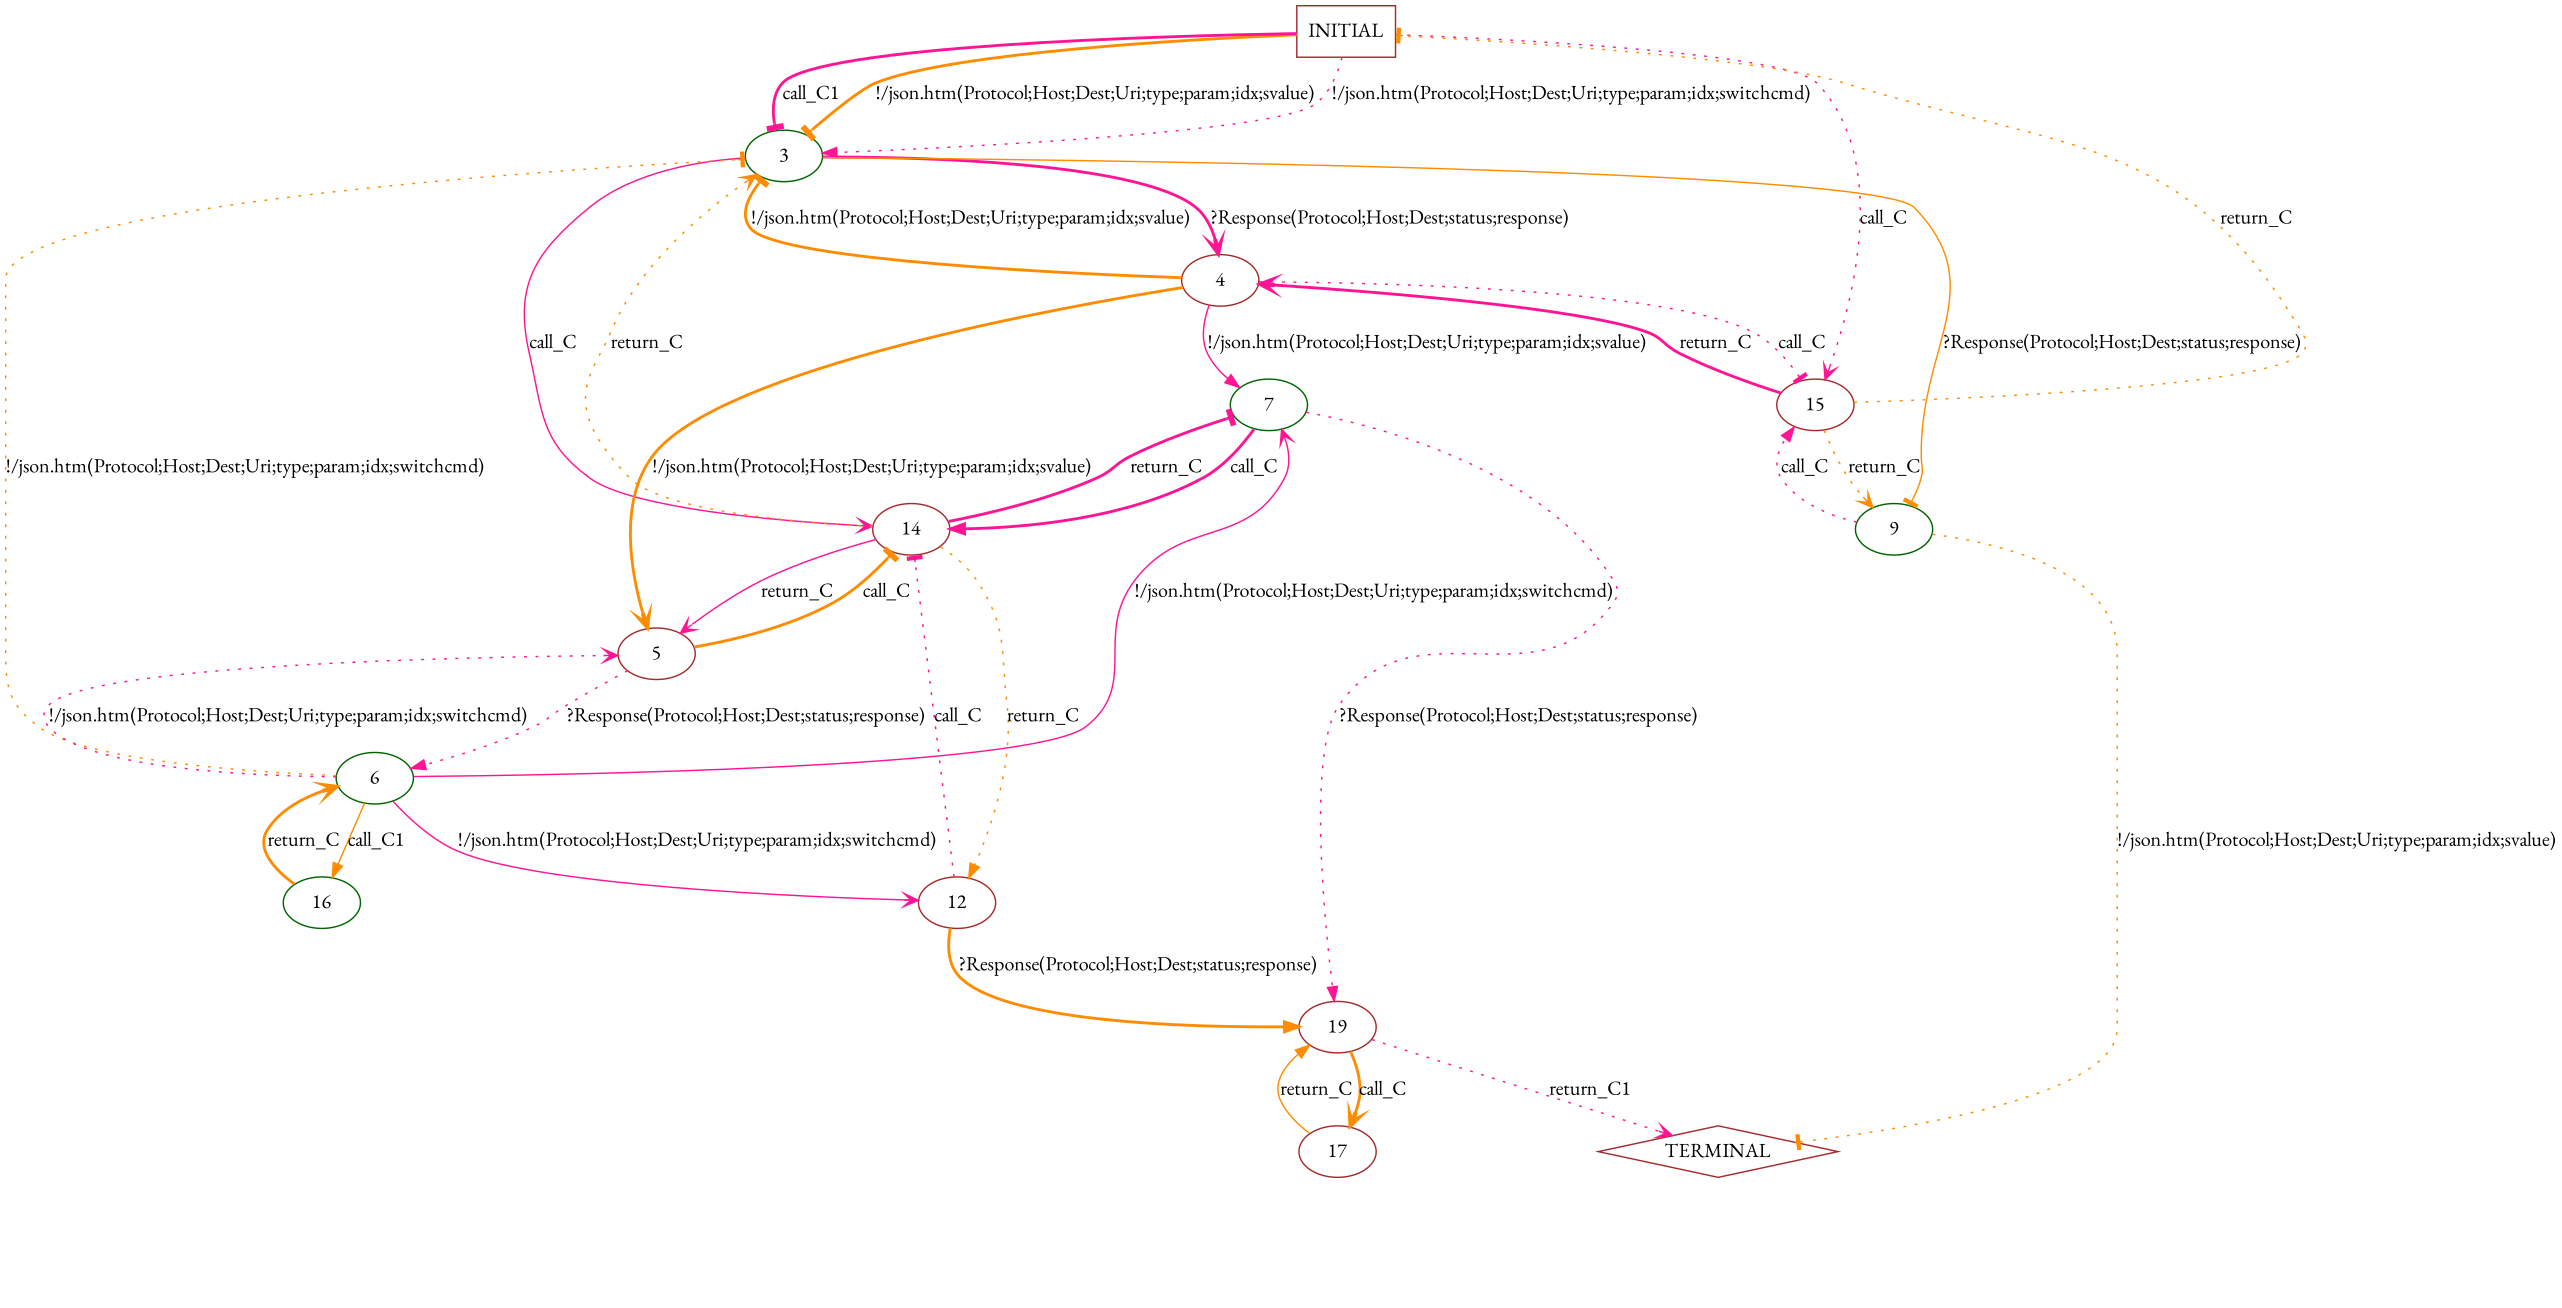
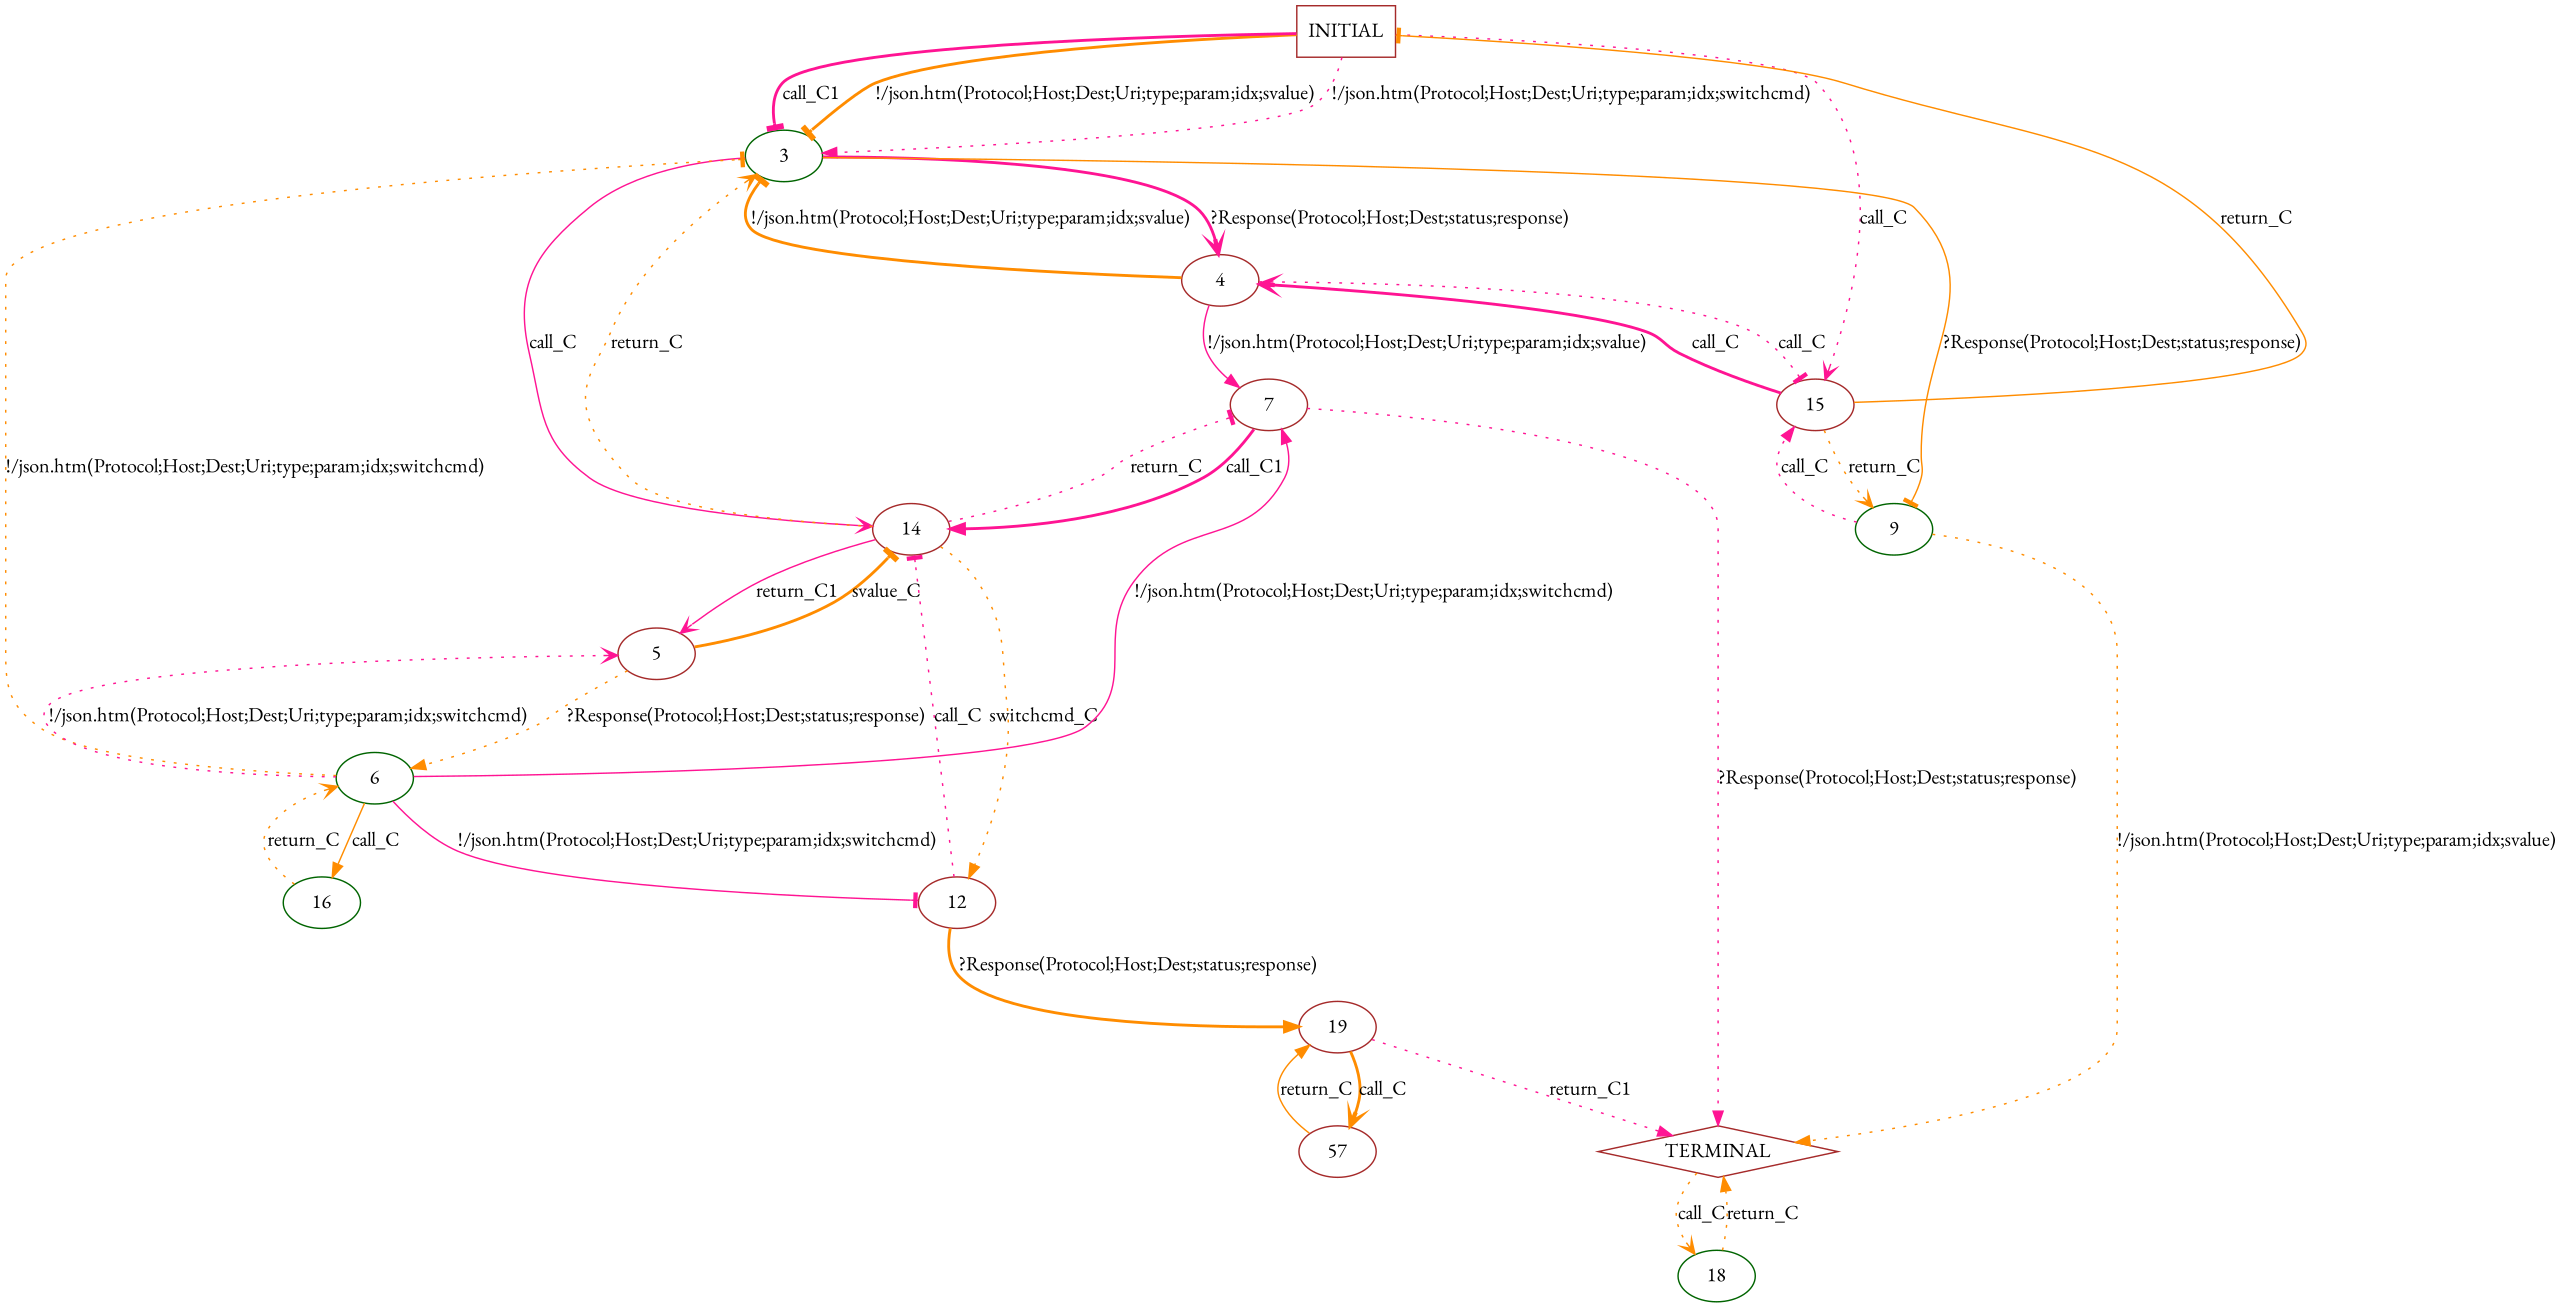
edge "15" -> "INITIAL": style dotted -> solid
edge "15" -> "4": label "return_C" -> "call_C"
edge "4" -> "5": removed, label "!/json.htm(Protocol;Host;Dest;Uri;type;param;idx;svalue)"
node "7": color darkgreen -> brown
edge "7" -> "14": label "call_C" -> "call_C1"
edge "14" -> "7": style bold -> dotted
edge "14" -> "5": label "return_C" -> "return_C1"
edge "5" -> "14": label "call_C" -> "svalue_C"
edge "7" -> "19": now "7" -> "TERMINAL"
edge "14" -> "12": label "return_C" -> "switchcmd_C"
edge "5" -> "6": color deeppink -> darkorange
edge "6" -> "7": arrowhead vee -> normal
edge "16" -> "6": style bold -> dotted
edge "6" -> "16": label "call_C1" -> "call_C"
edge "6" -> "12": arrowhead vee -> tee
edge "9" -> "TERMINAL": arrowhead tee -> normal
edge "19" -> "TERMINAL": arrowhead vee -> normal
node "17": label "17" -> "57"
node "18": added
